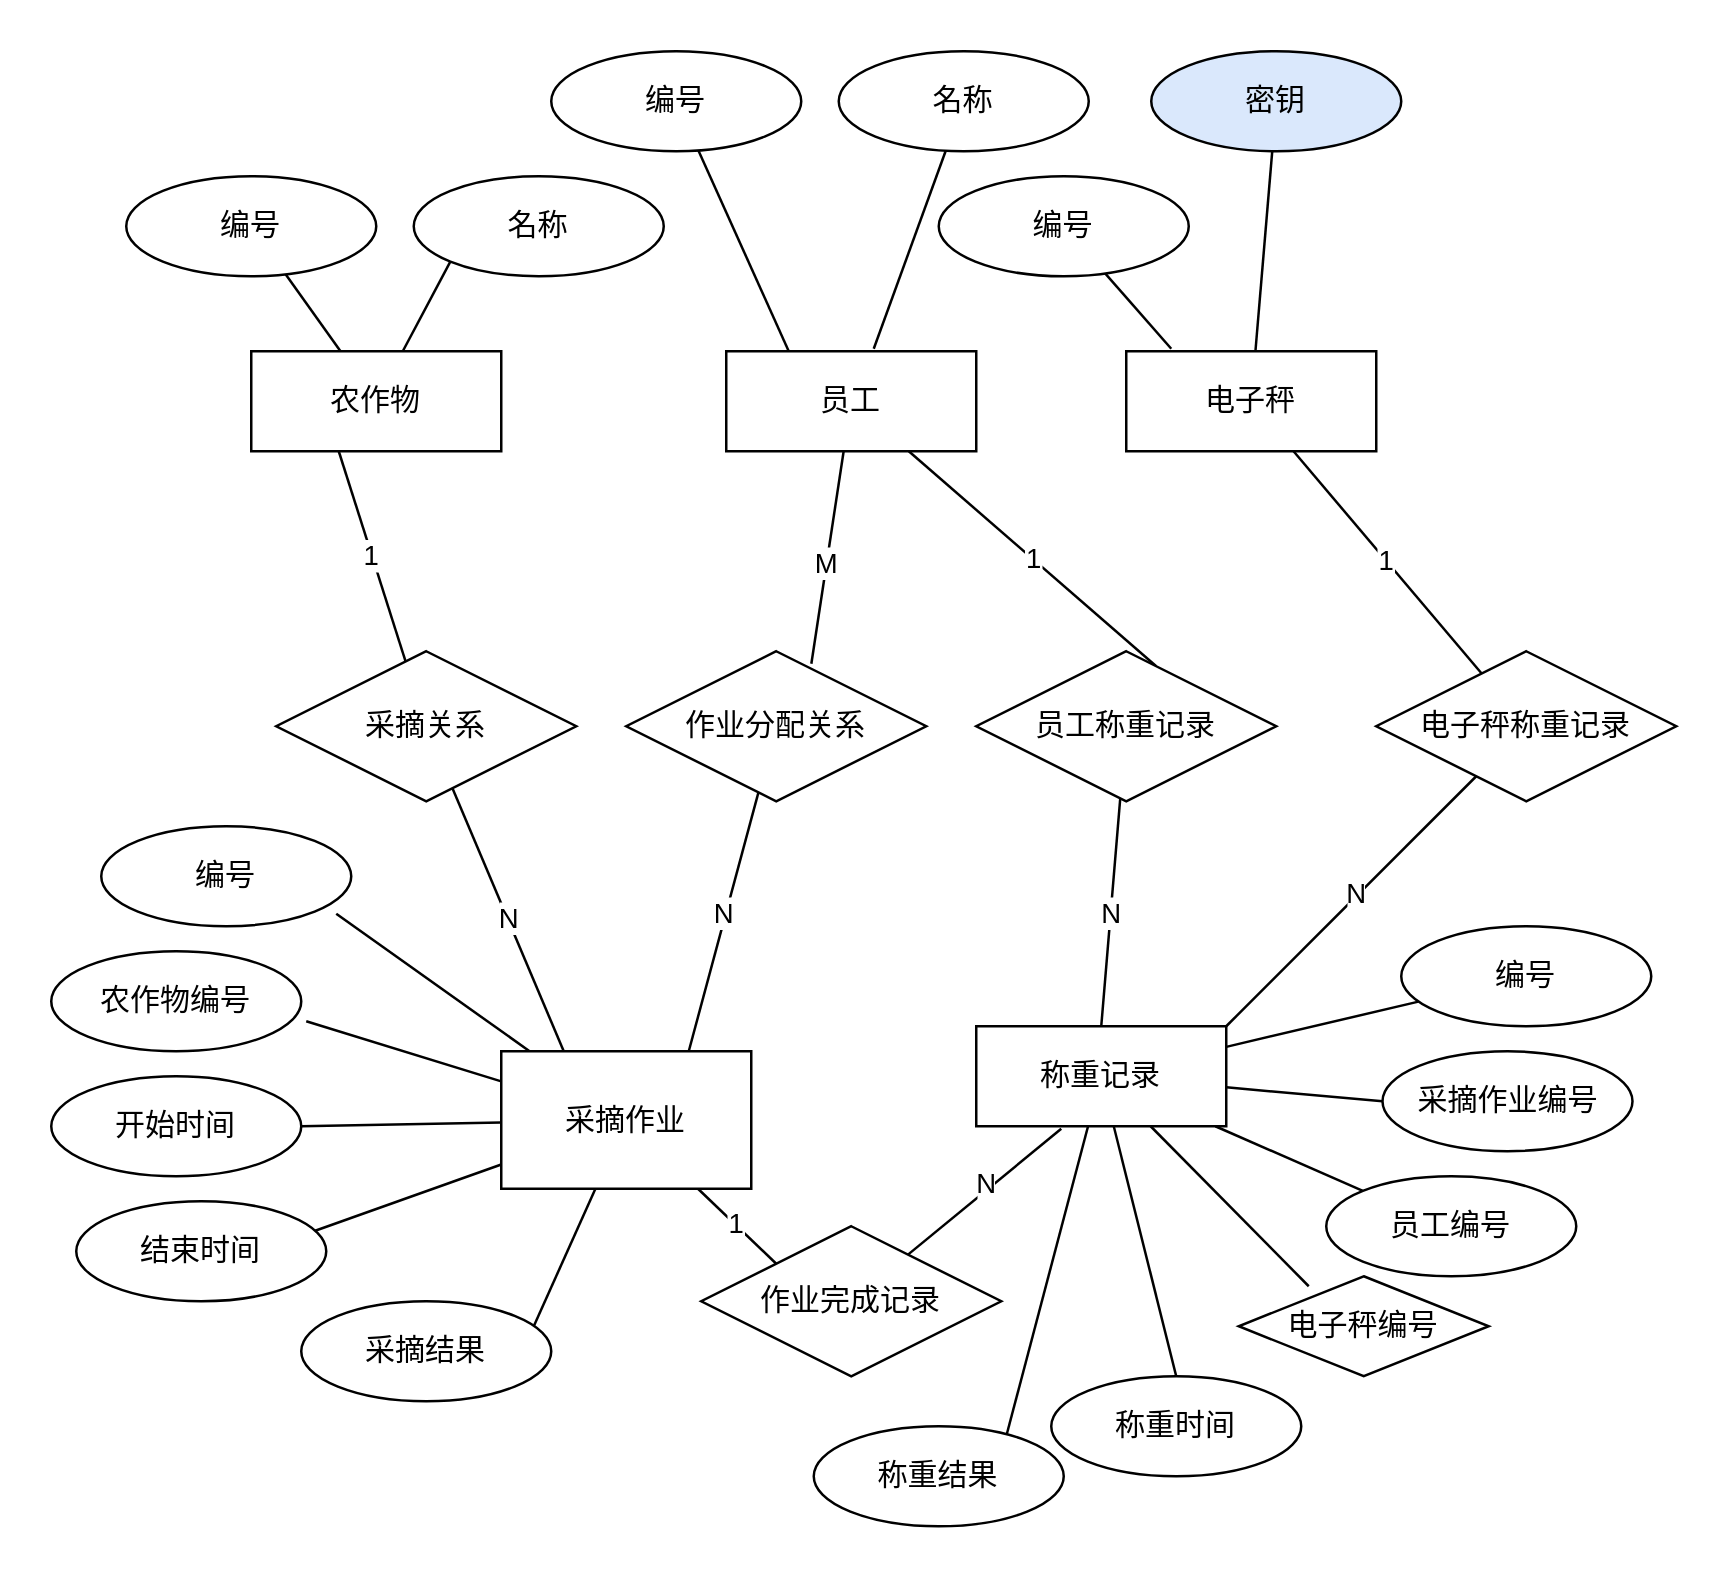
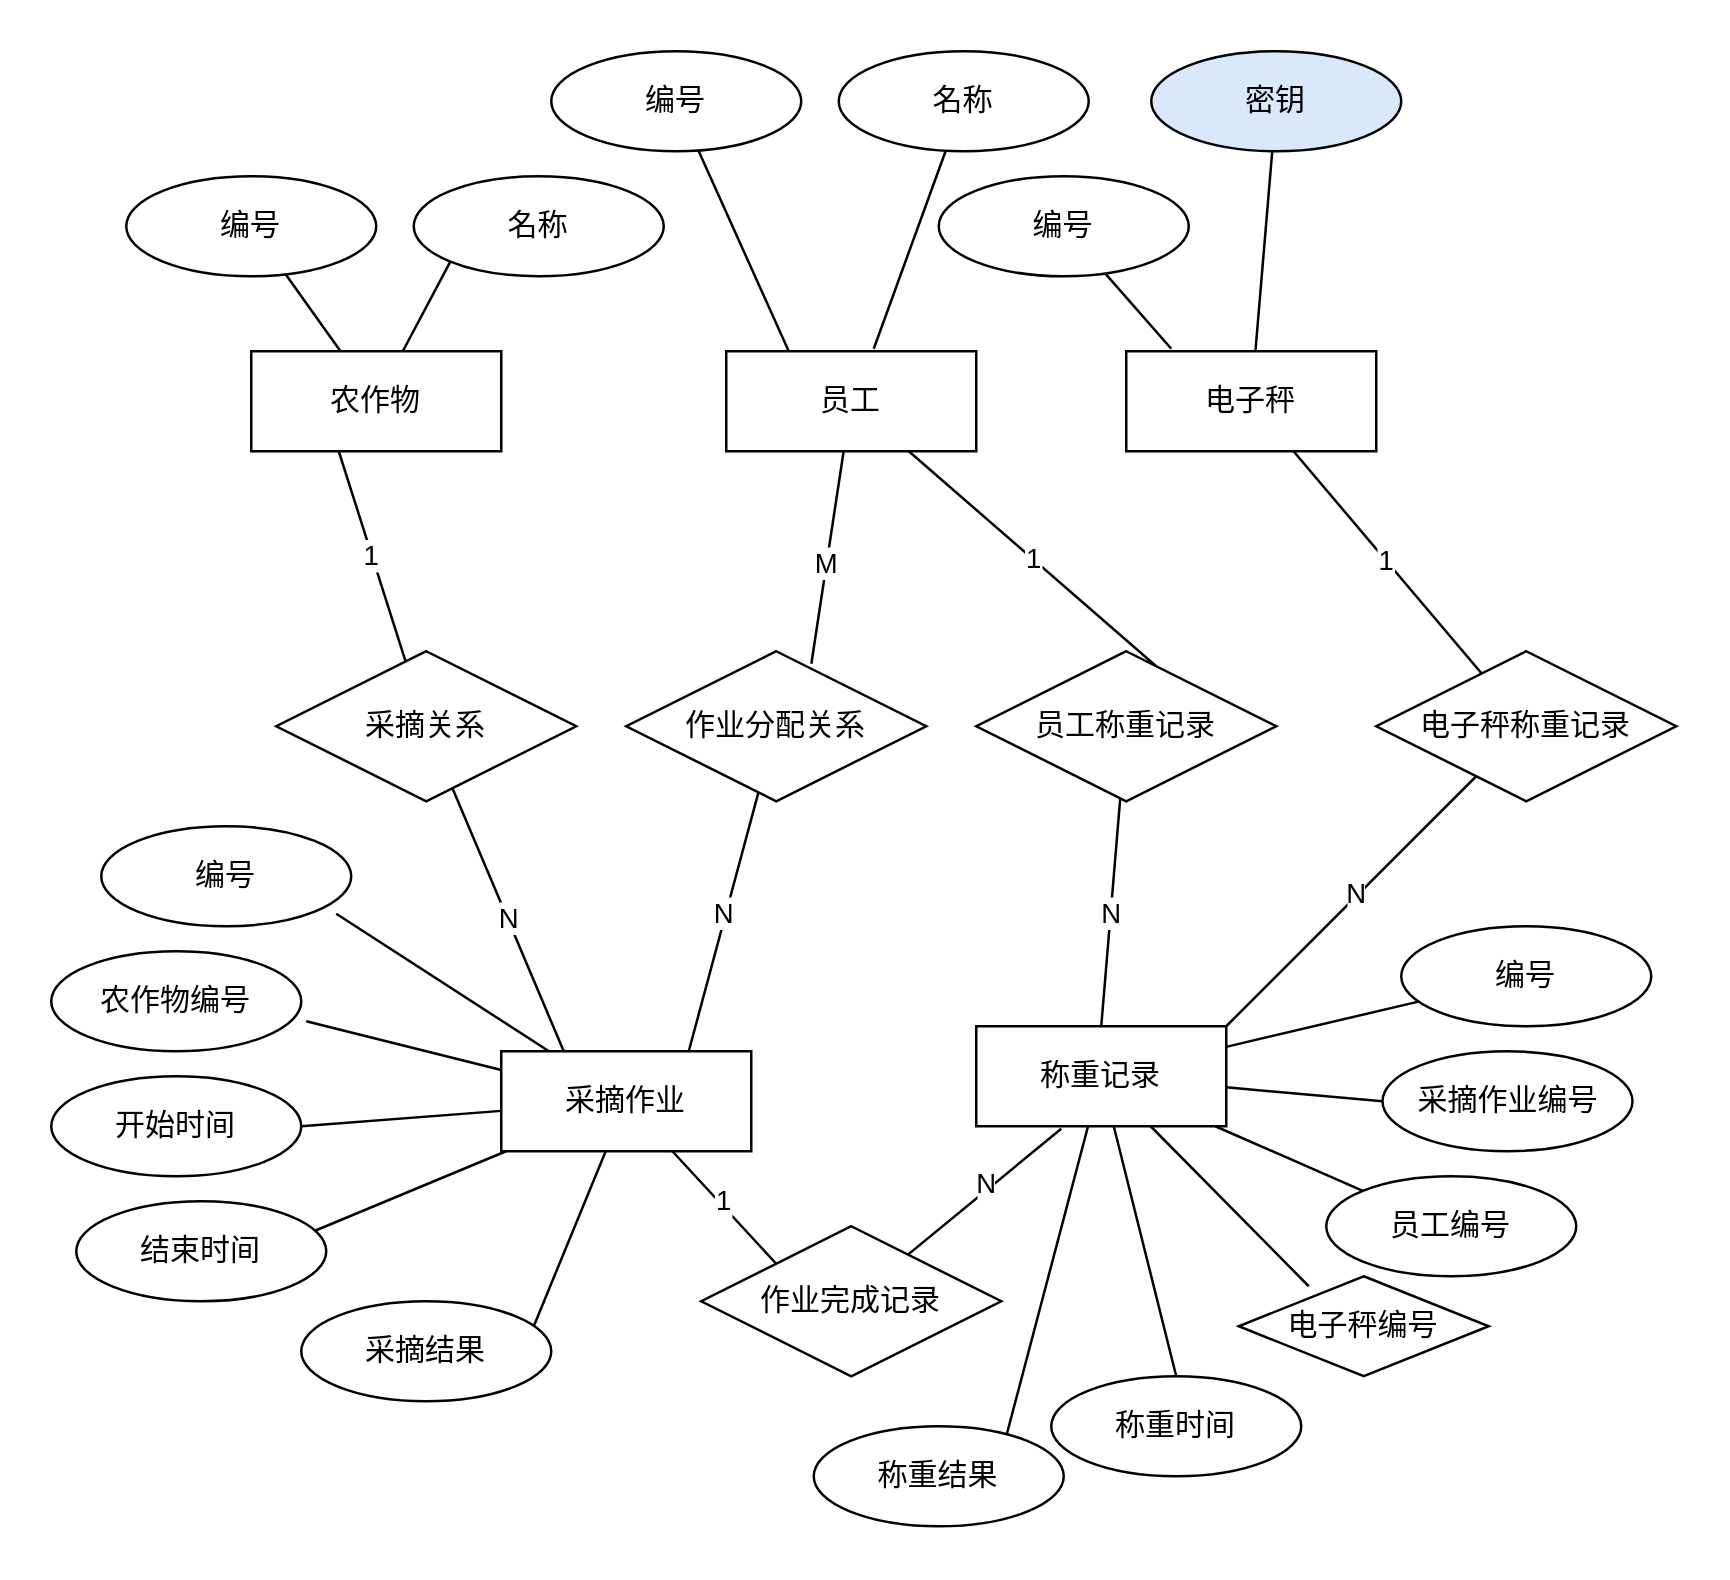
node "采摘作业": size 250x138 -> 250x100
